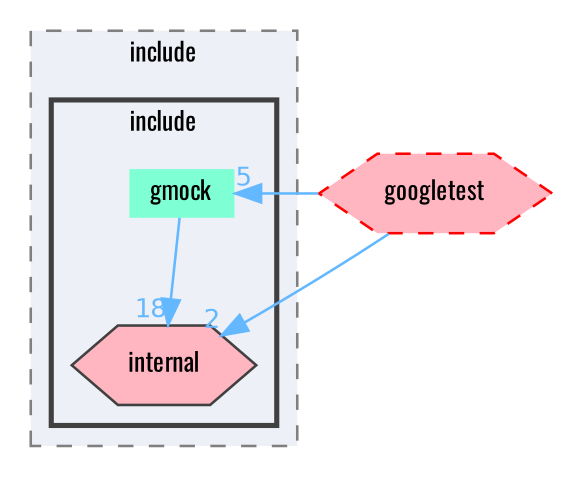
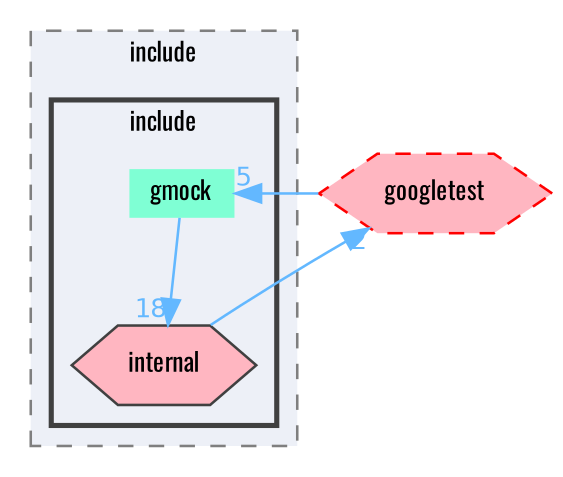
edge "googletest" -> "internal": reversed
